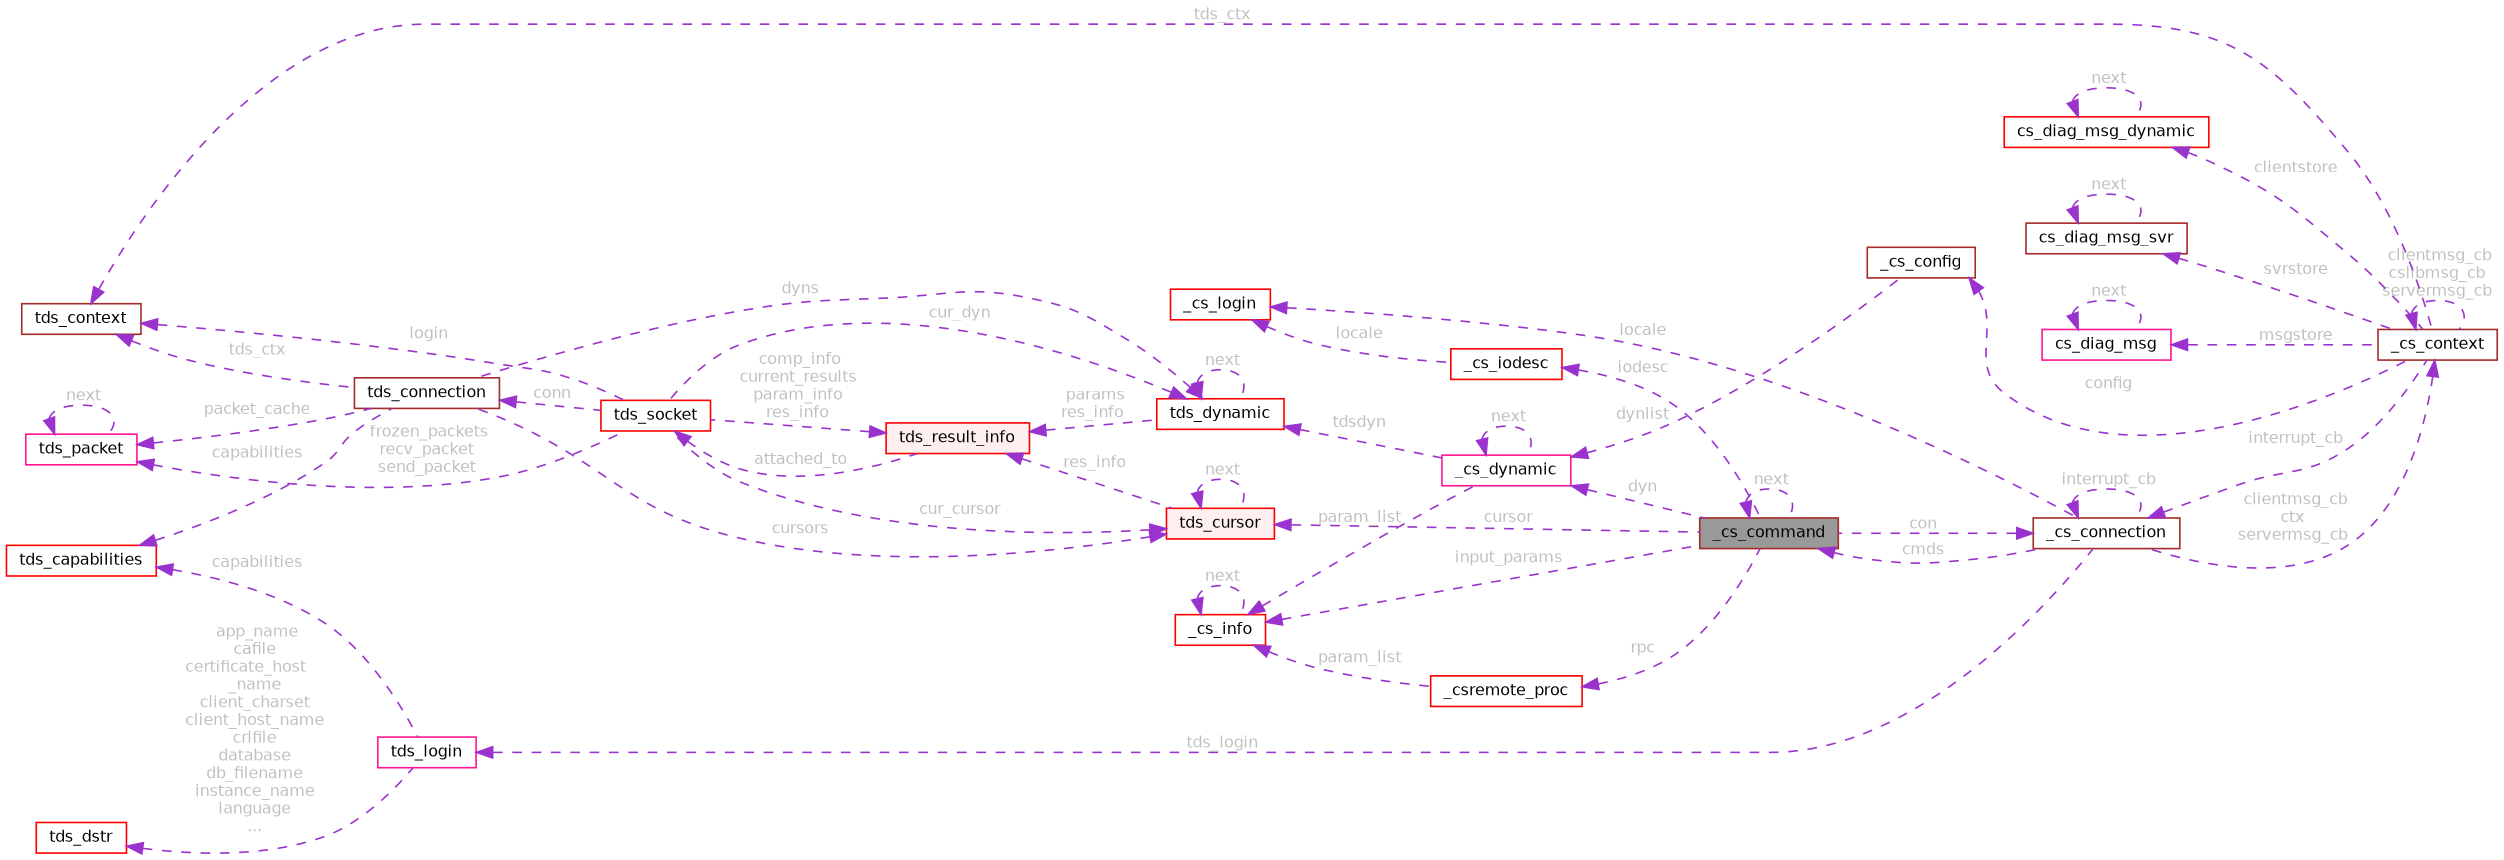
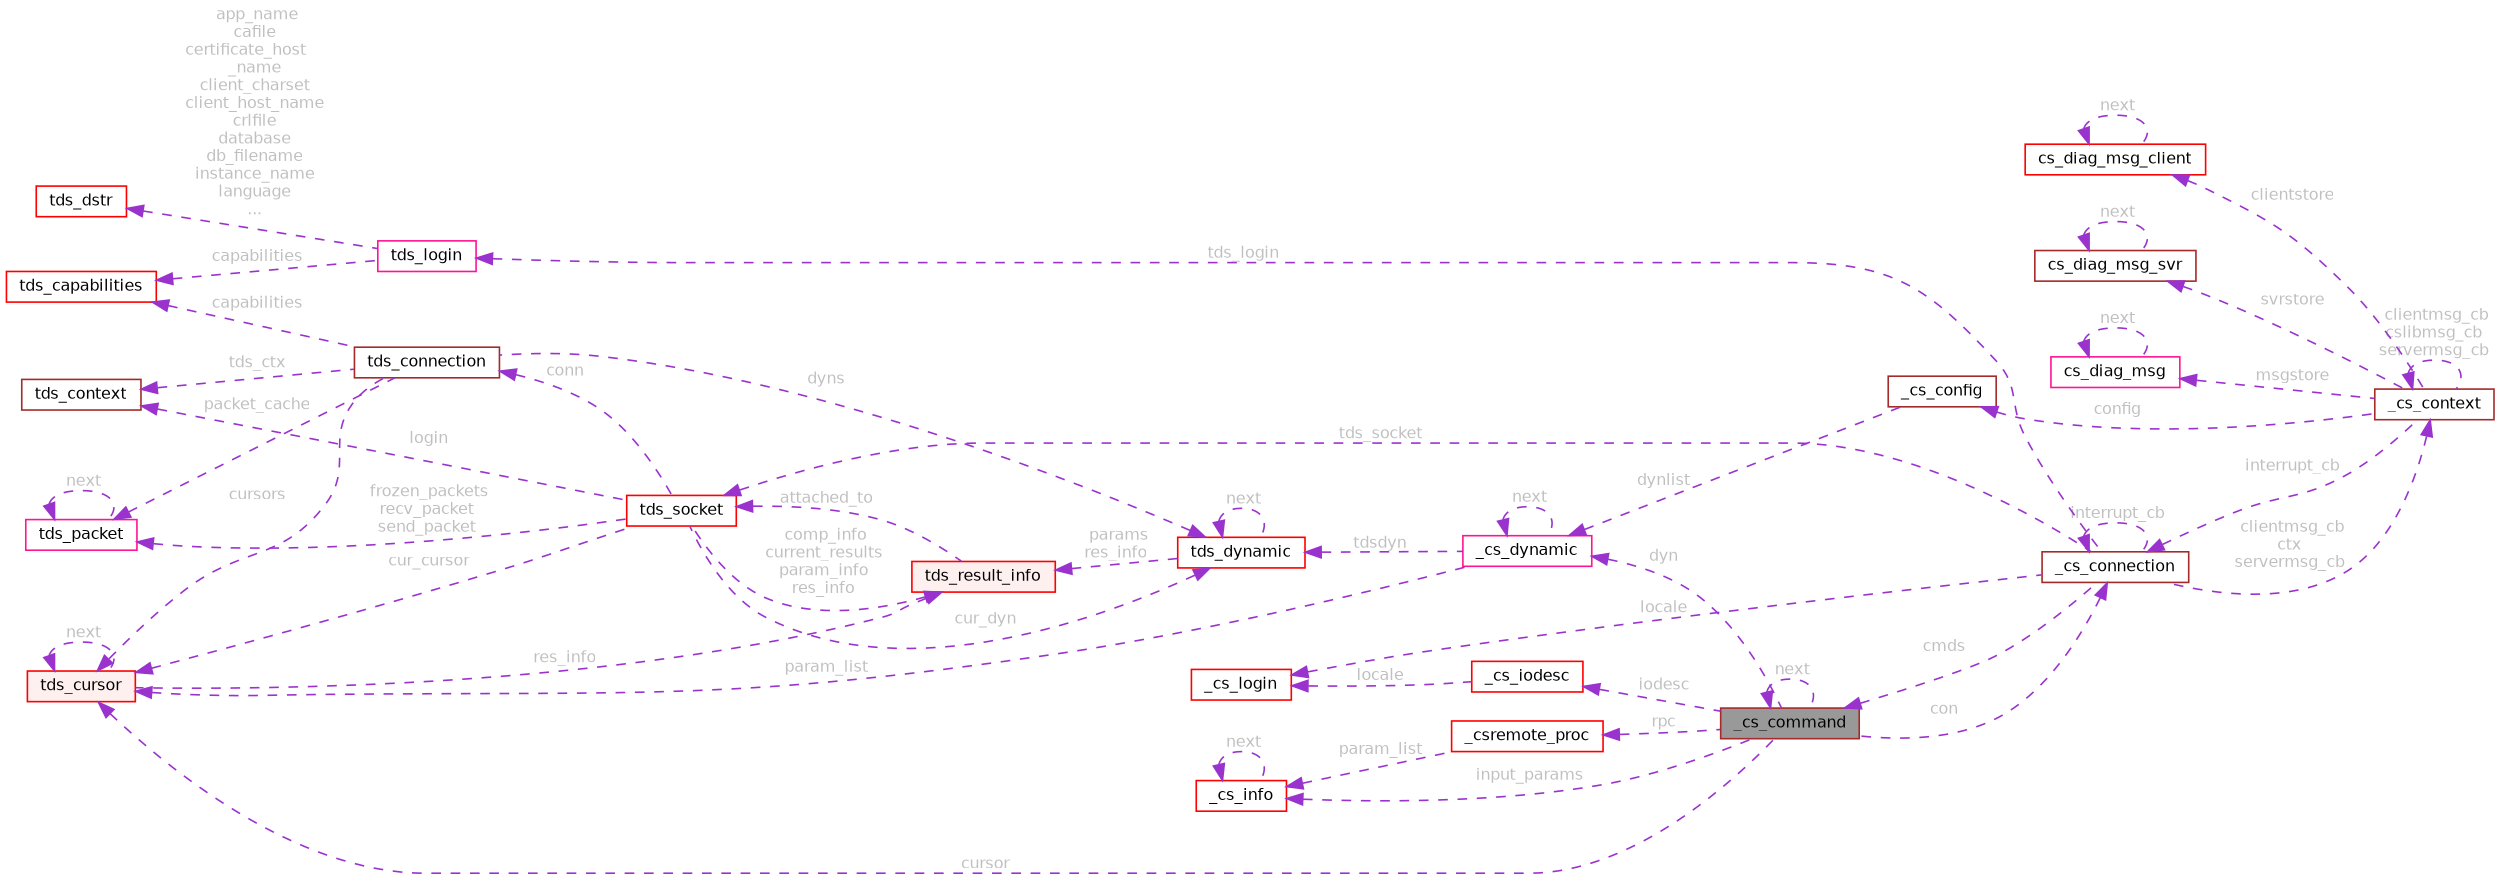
edge "_cs_context" -> "tds_context": removed, label "tds_ctx"
node "cs_diag_msg_dynamic": label "cs_diag_msg_dynamic" -> "cs_diag_msg_client"
edge "_cs_connection" -> "tds_socket": added, label "tds_socket"
edge "_cs_dynamic" -> "_cs_info": now "_cs_dynamic" -> "tds_cursor"
